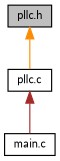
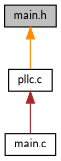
node "pllc.h": label "pllc.h" -> "main.h"
